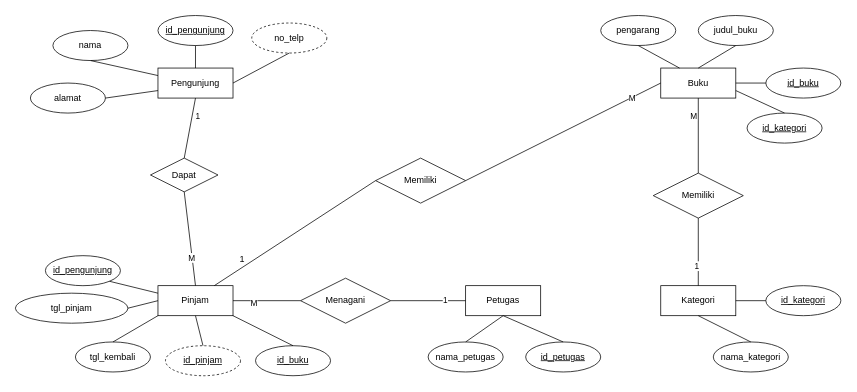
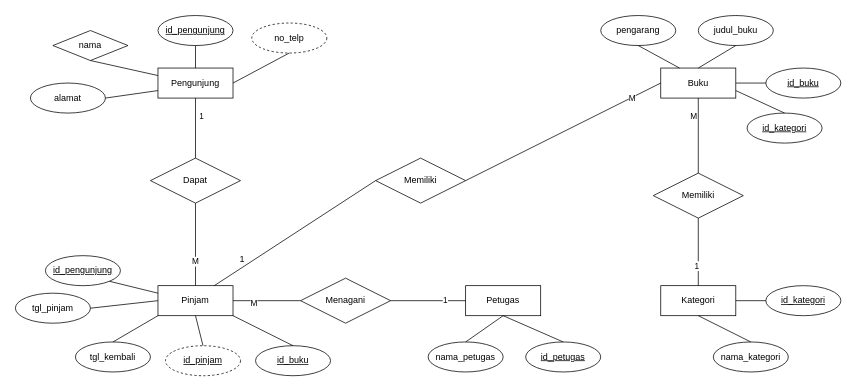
node "nama": shape ellipse -> diamond
node "Dapat": size 68x34 -> 90x45
node "tgl_pinjam": size 113x30 -> 75x30
